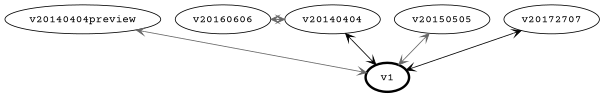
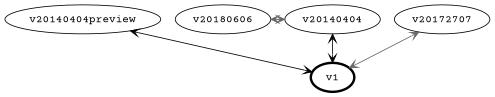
node "v20160606": label "v20160606" -> "v20180606"
node "v20150505": removed
edge "v20172707" -- "v1": color black -> gray40
edge "v20140404preview" -- "v1": color gray40 -> black
